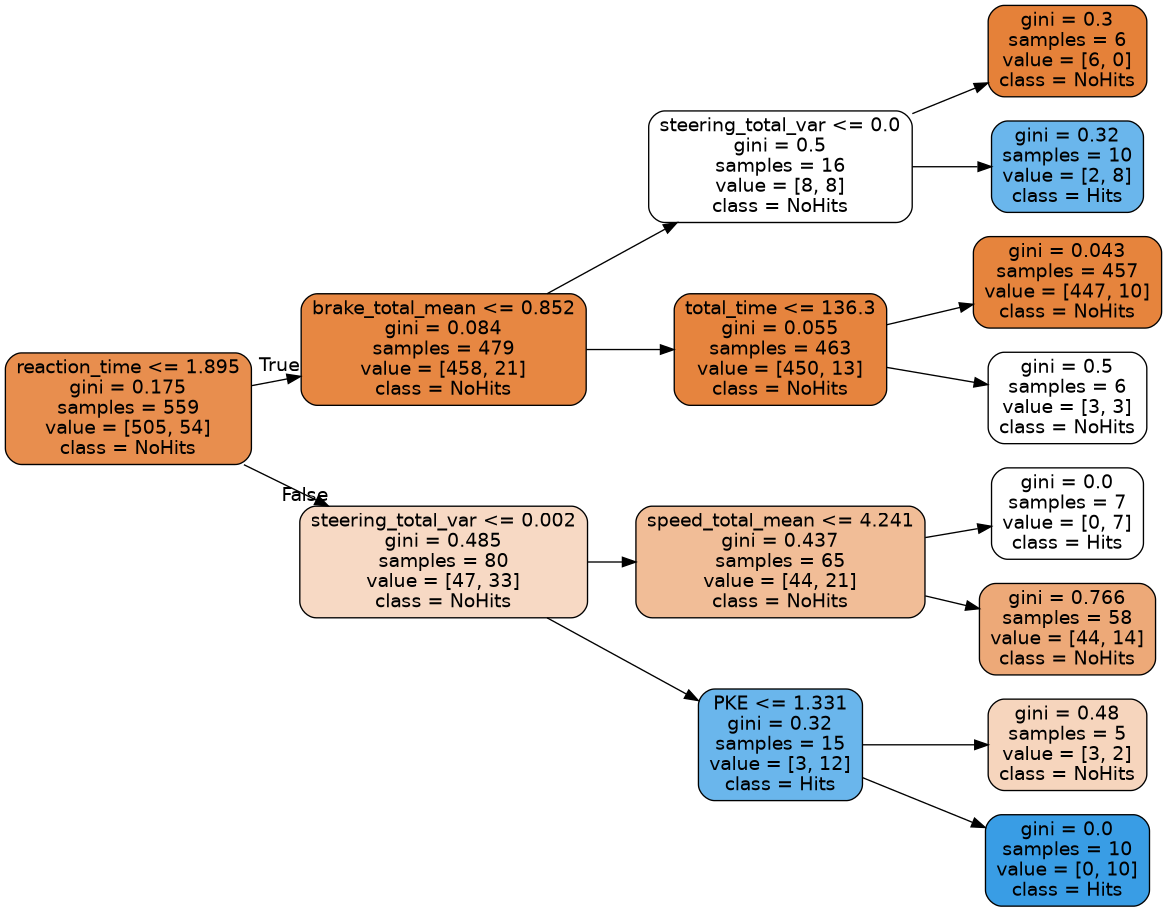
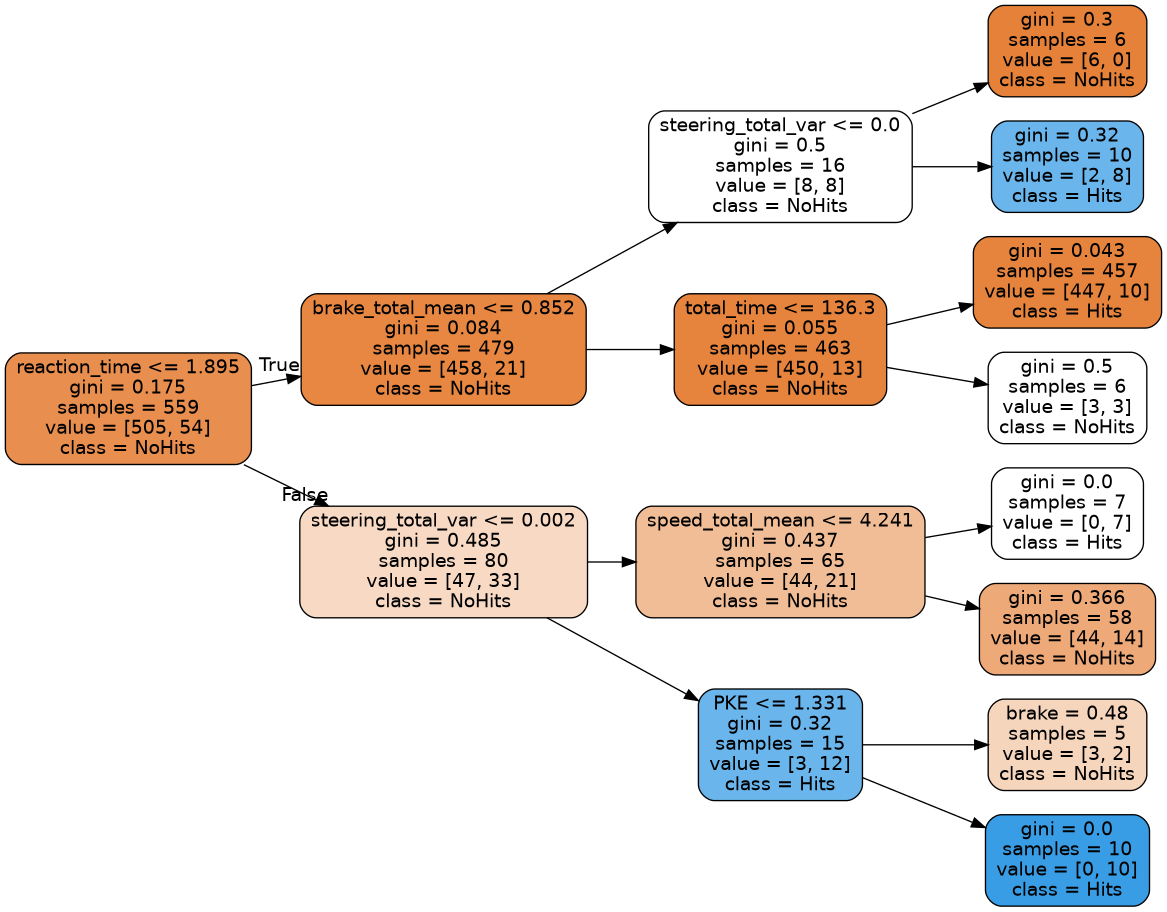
node "gini = 0.043 samples = 457 value = [447, 10] class = NoHits": label "gini = 0.043 samples = 457 value = [447, 10] class = NoHits" -> "gini = 0.043 samples = 457 value = [447, 10] class = Hits"
node "gini = 0.766 samples = 58 value = [44, 14] class = NoHits": label "gini = 0.766 samples = 58 value = [44, 14] class = NoHits" -> "gini = 0.366 samples = 58 value = [44, 14] class = NoHits"
node "gini = 0.48 samples = 5 value = [3, 2] class = NoHits": label "gini = 0.48 samples = 5 value = [3, 2] class = NoHits" -> "brake = 0.48 samples = 5 value = [3, 2] class = NoHits"
